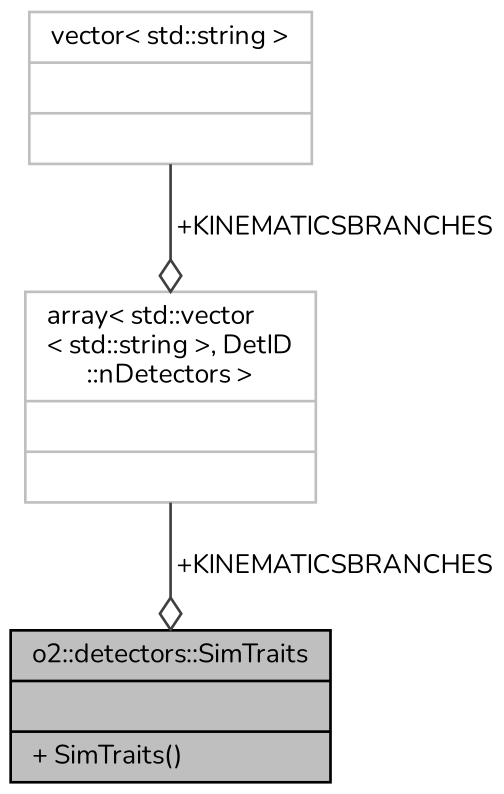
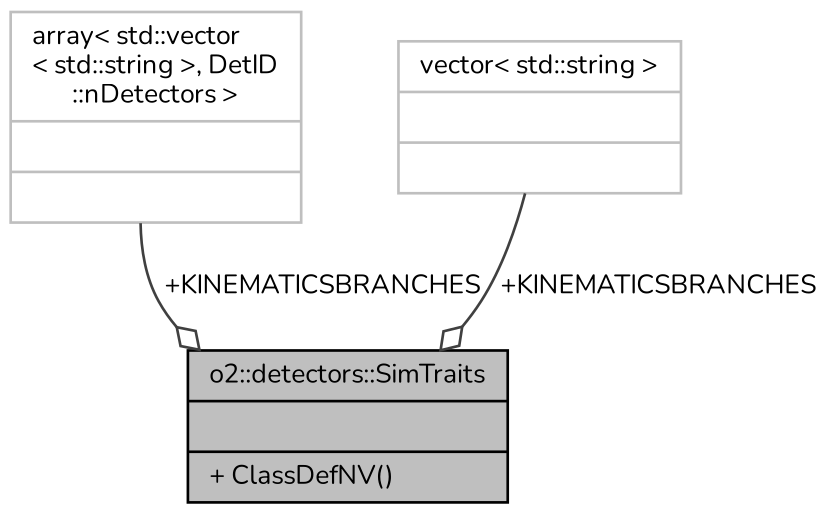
edge "vector< std::string >" -> "array< std::vector": now "vector< std::string >" -> "o2::detectors::SimTraits"
node "o2::detectors::SimTraits": text "+ SimTraits()" -> "+ ClassDefNV()"
